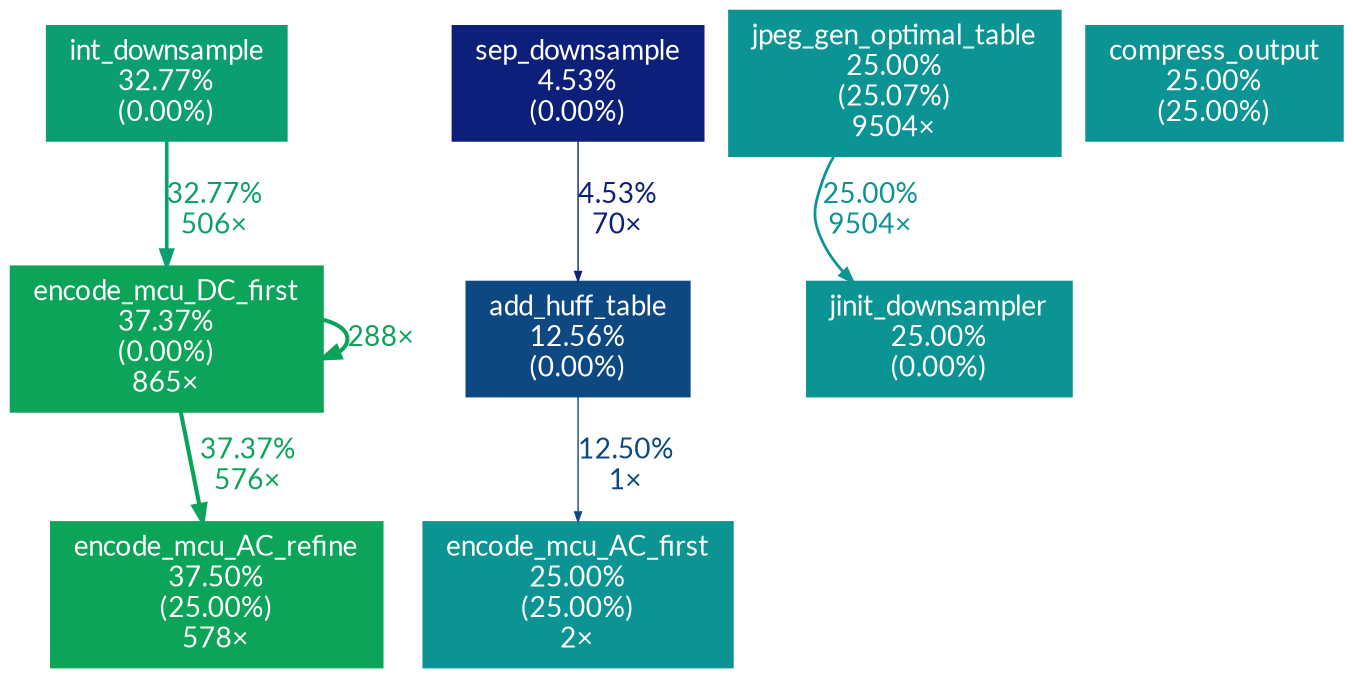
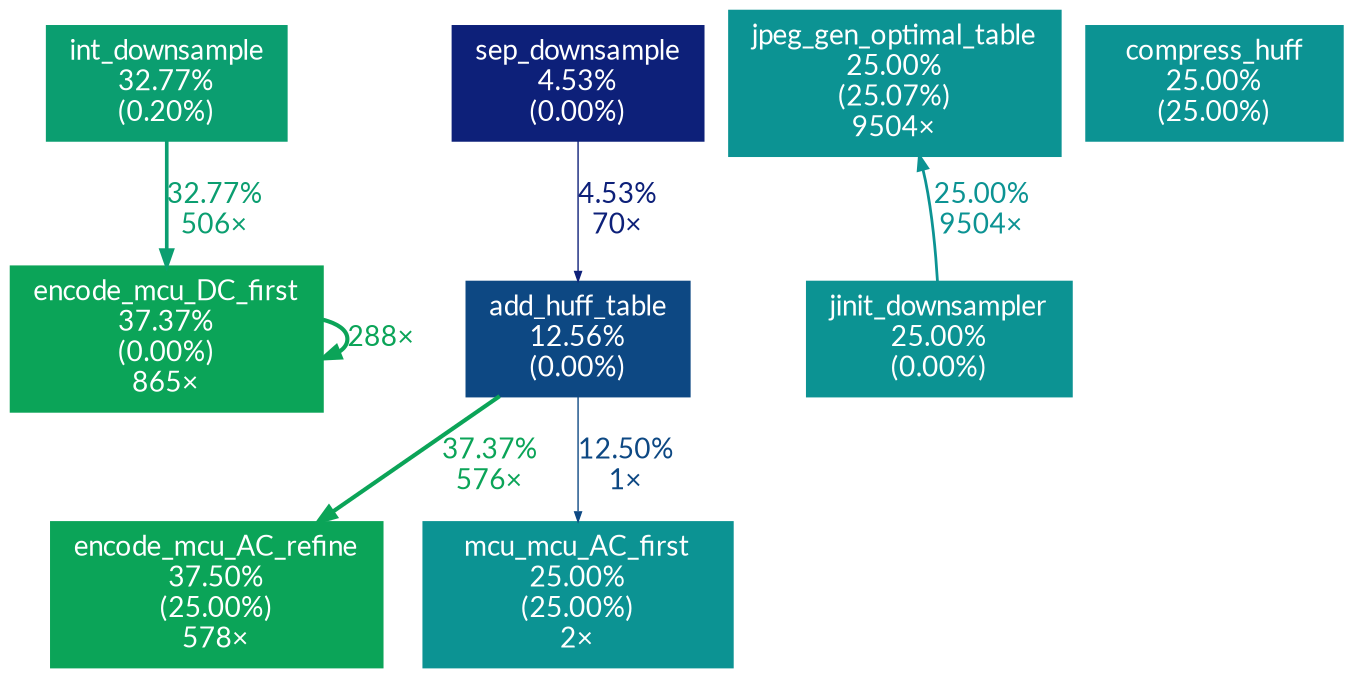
node "int_downsample 32.77% (0.00%)": label "int_downsample 32.77% (0.00%)" -> "int_downsample 32.77% (0.20%)"
node "compress_output 25.00% (25.00%)": label "compress_output 25.00% (25.00%)" -> "compress_huff 25.00% (25.00%)"
edge "jpeg_gen_optimal_table 25.00% (25.07%) 9504×" -> "jinit_downsampler 25.00% (0.00%)": reversed
edge "encode_mcu_DC_first 37.37% (0.00%) 865×" -> "encode_mcu_AC_refine 37.50% (25.00%) 578×": now "add_huff_table 12.56% (0.00%)" -> "encode_mcu_AC_refine 37.50% (25.00%) 578×"
node "encode_mcu_AC_first 25.00% (25.00%) 2×": label "encode_mcu_AC_first 25.00% (25.00%) 2×" -> "mcu_mcu_AC_first 25.00% (25.00%) 2×"
